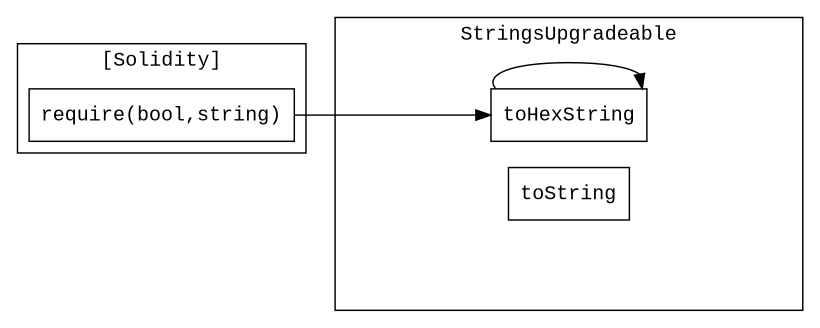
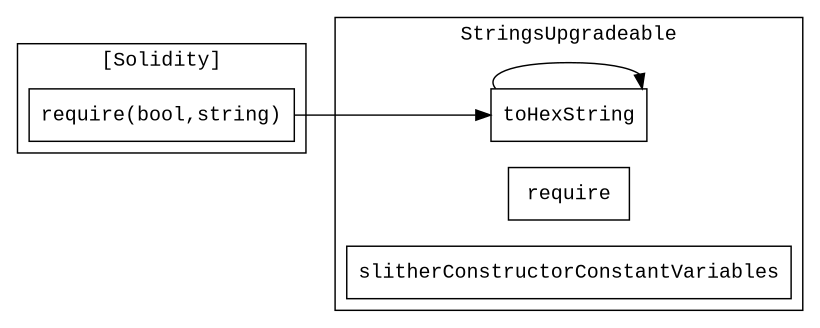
node "toString": label "toString" -> "require"
node "slitherConstructorConstantVariables": added
